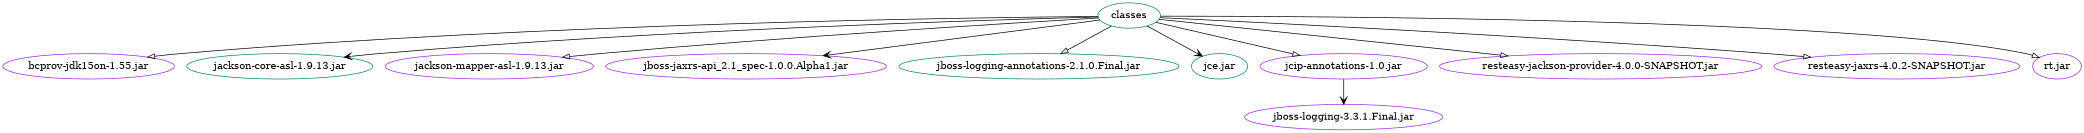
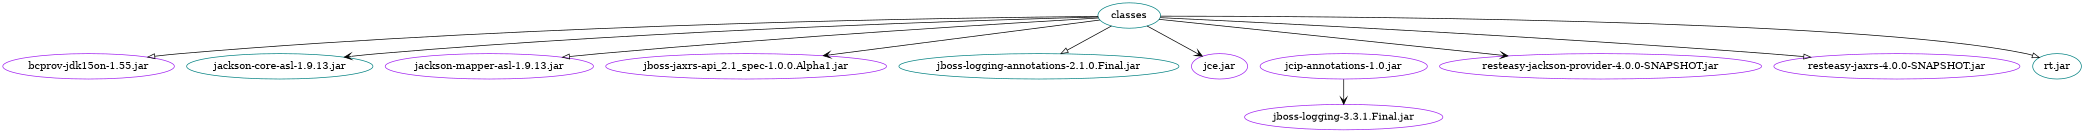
edge "classes" -> "resteasy-jackson-provider-4.0.0-SNAPSHOT.jar": arrowhead onormal -> vee
edge "classes" -> "jcip-annotations-1.0.jar": removed
node "jce.jar": color teal -> purple
node "resteasy-jaxrs-4.0.2-SNAPSHOT.jar": label "resteasy-jaxrs-4.0.2-SNAPSHOT.jar" -> "resteasy-jaxrs-4.0.0-SNAPSHOT.jar"
node "rt.jar": color purple -> teal
